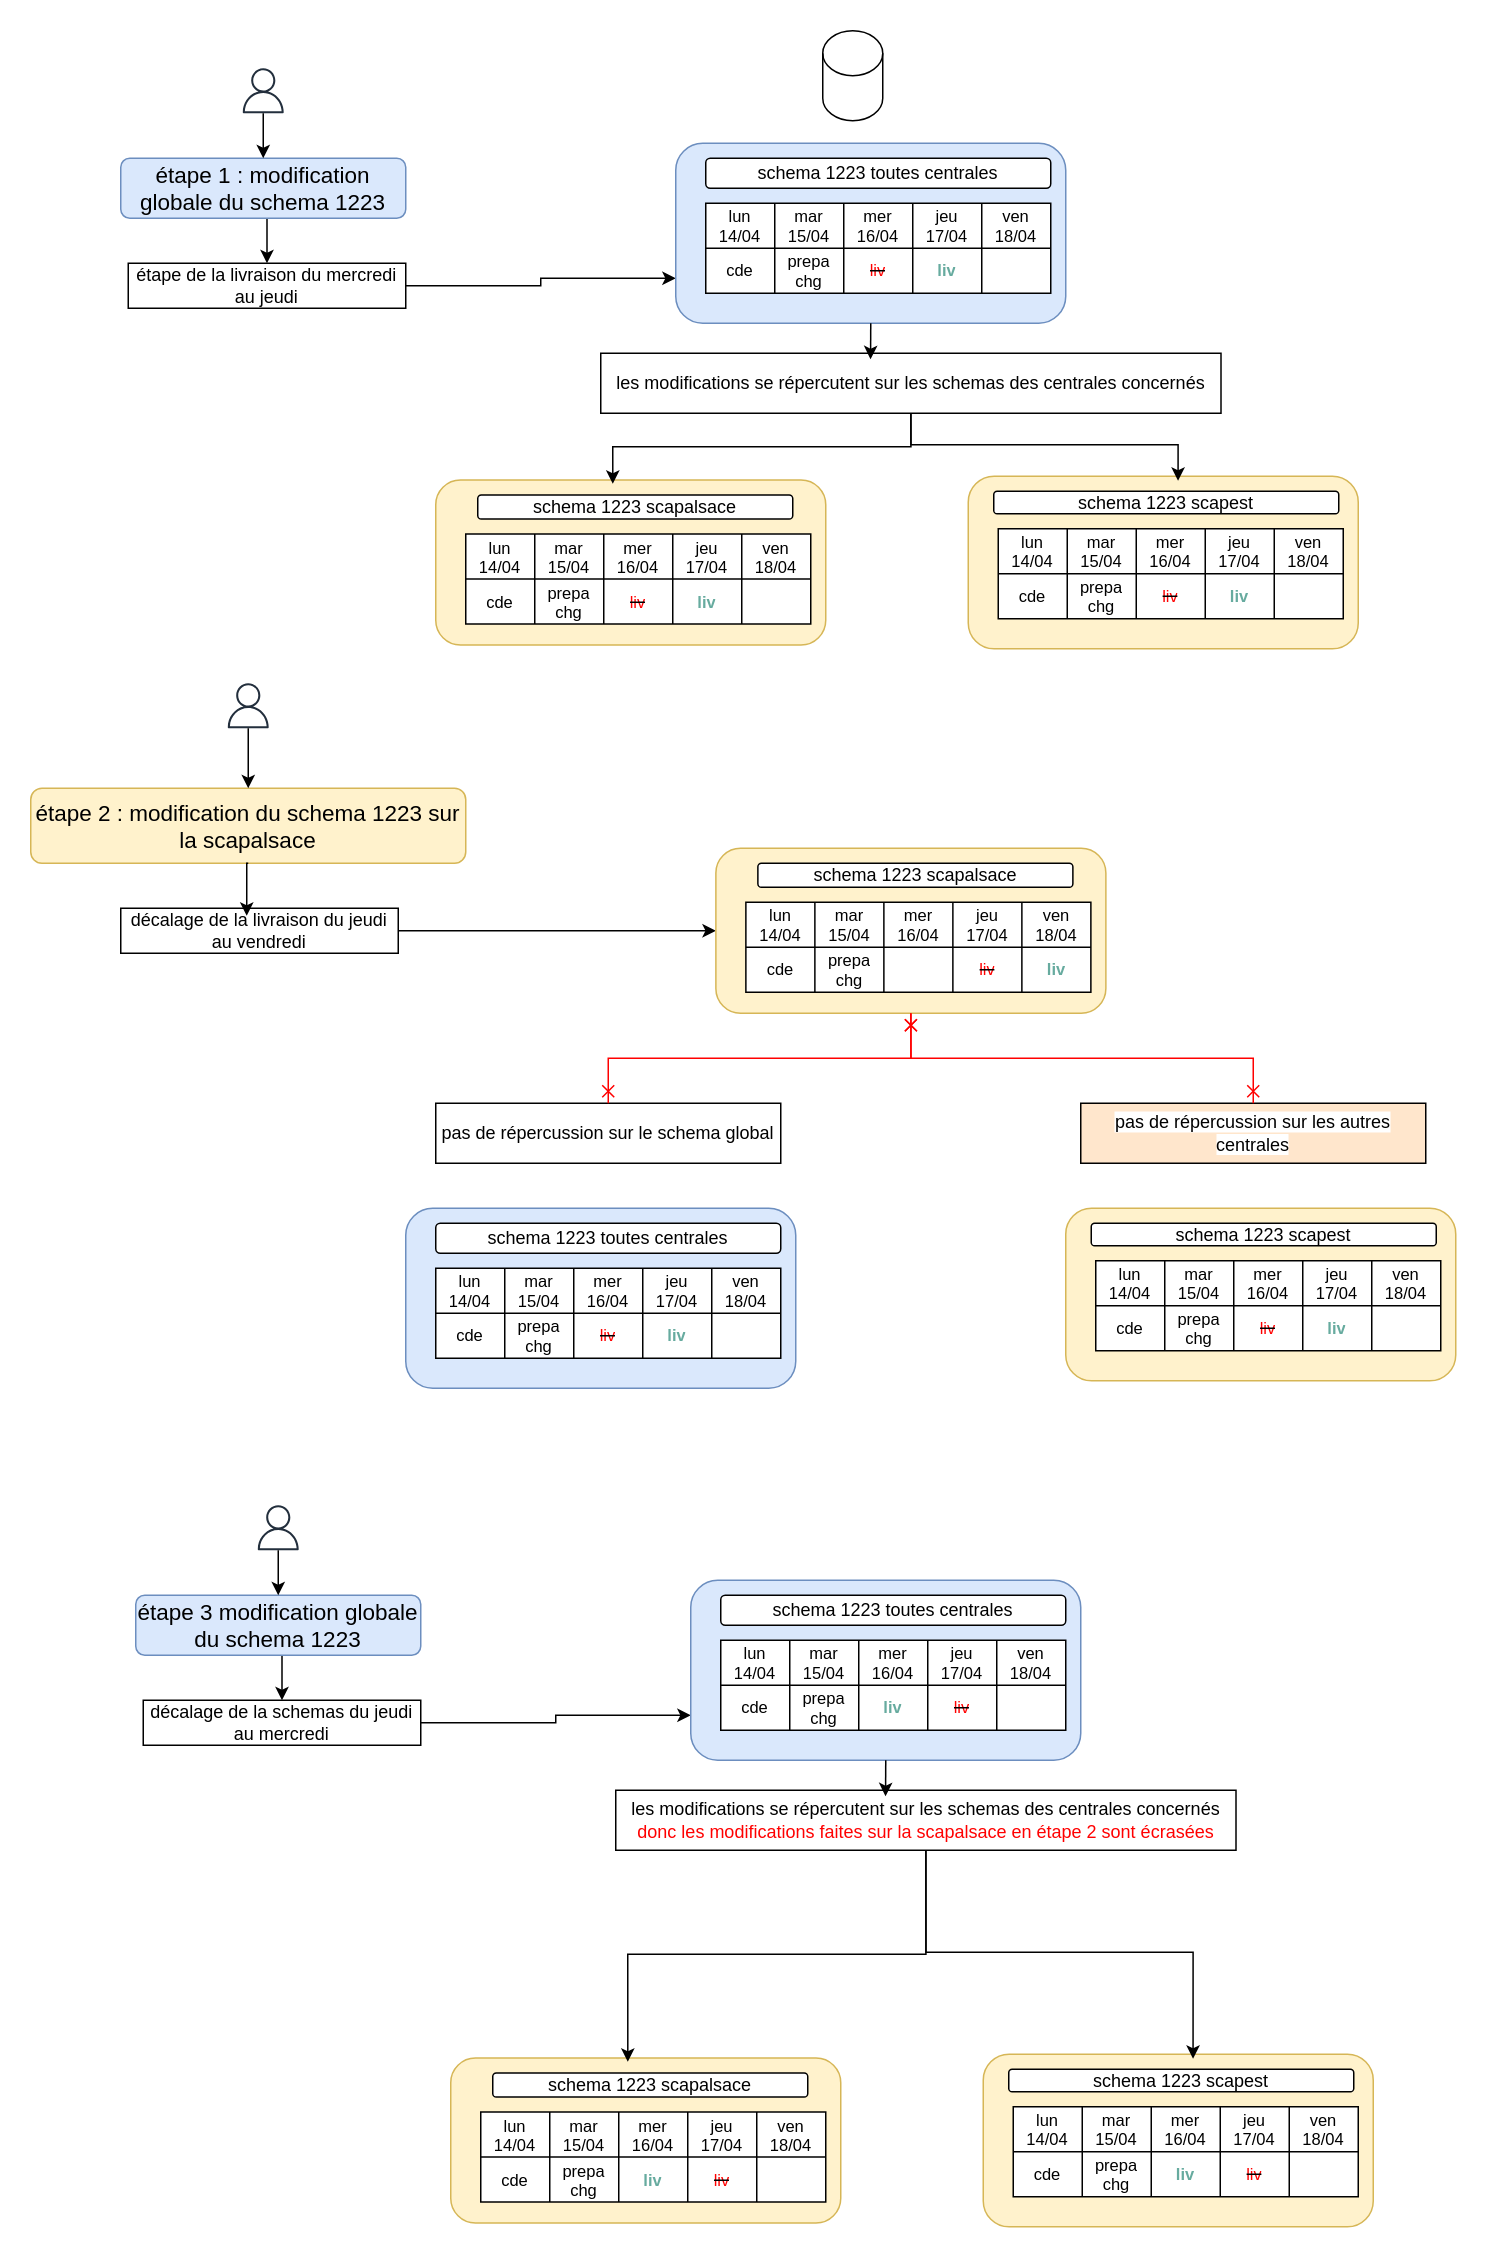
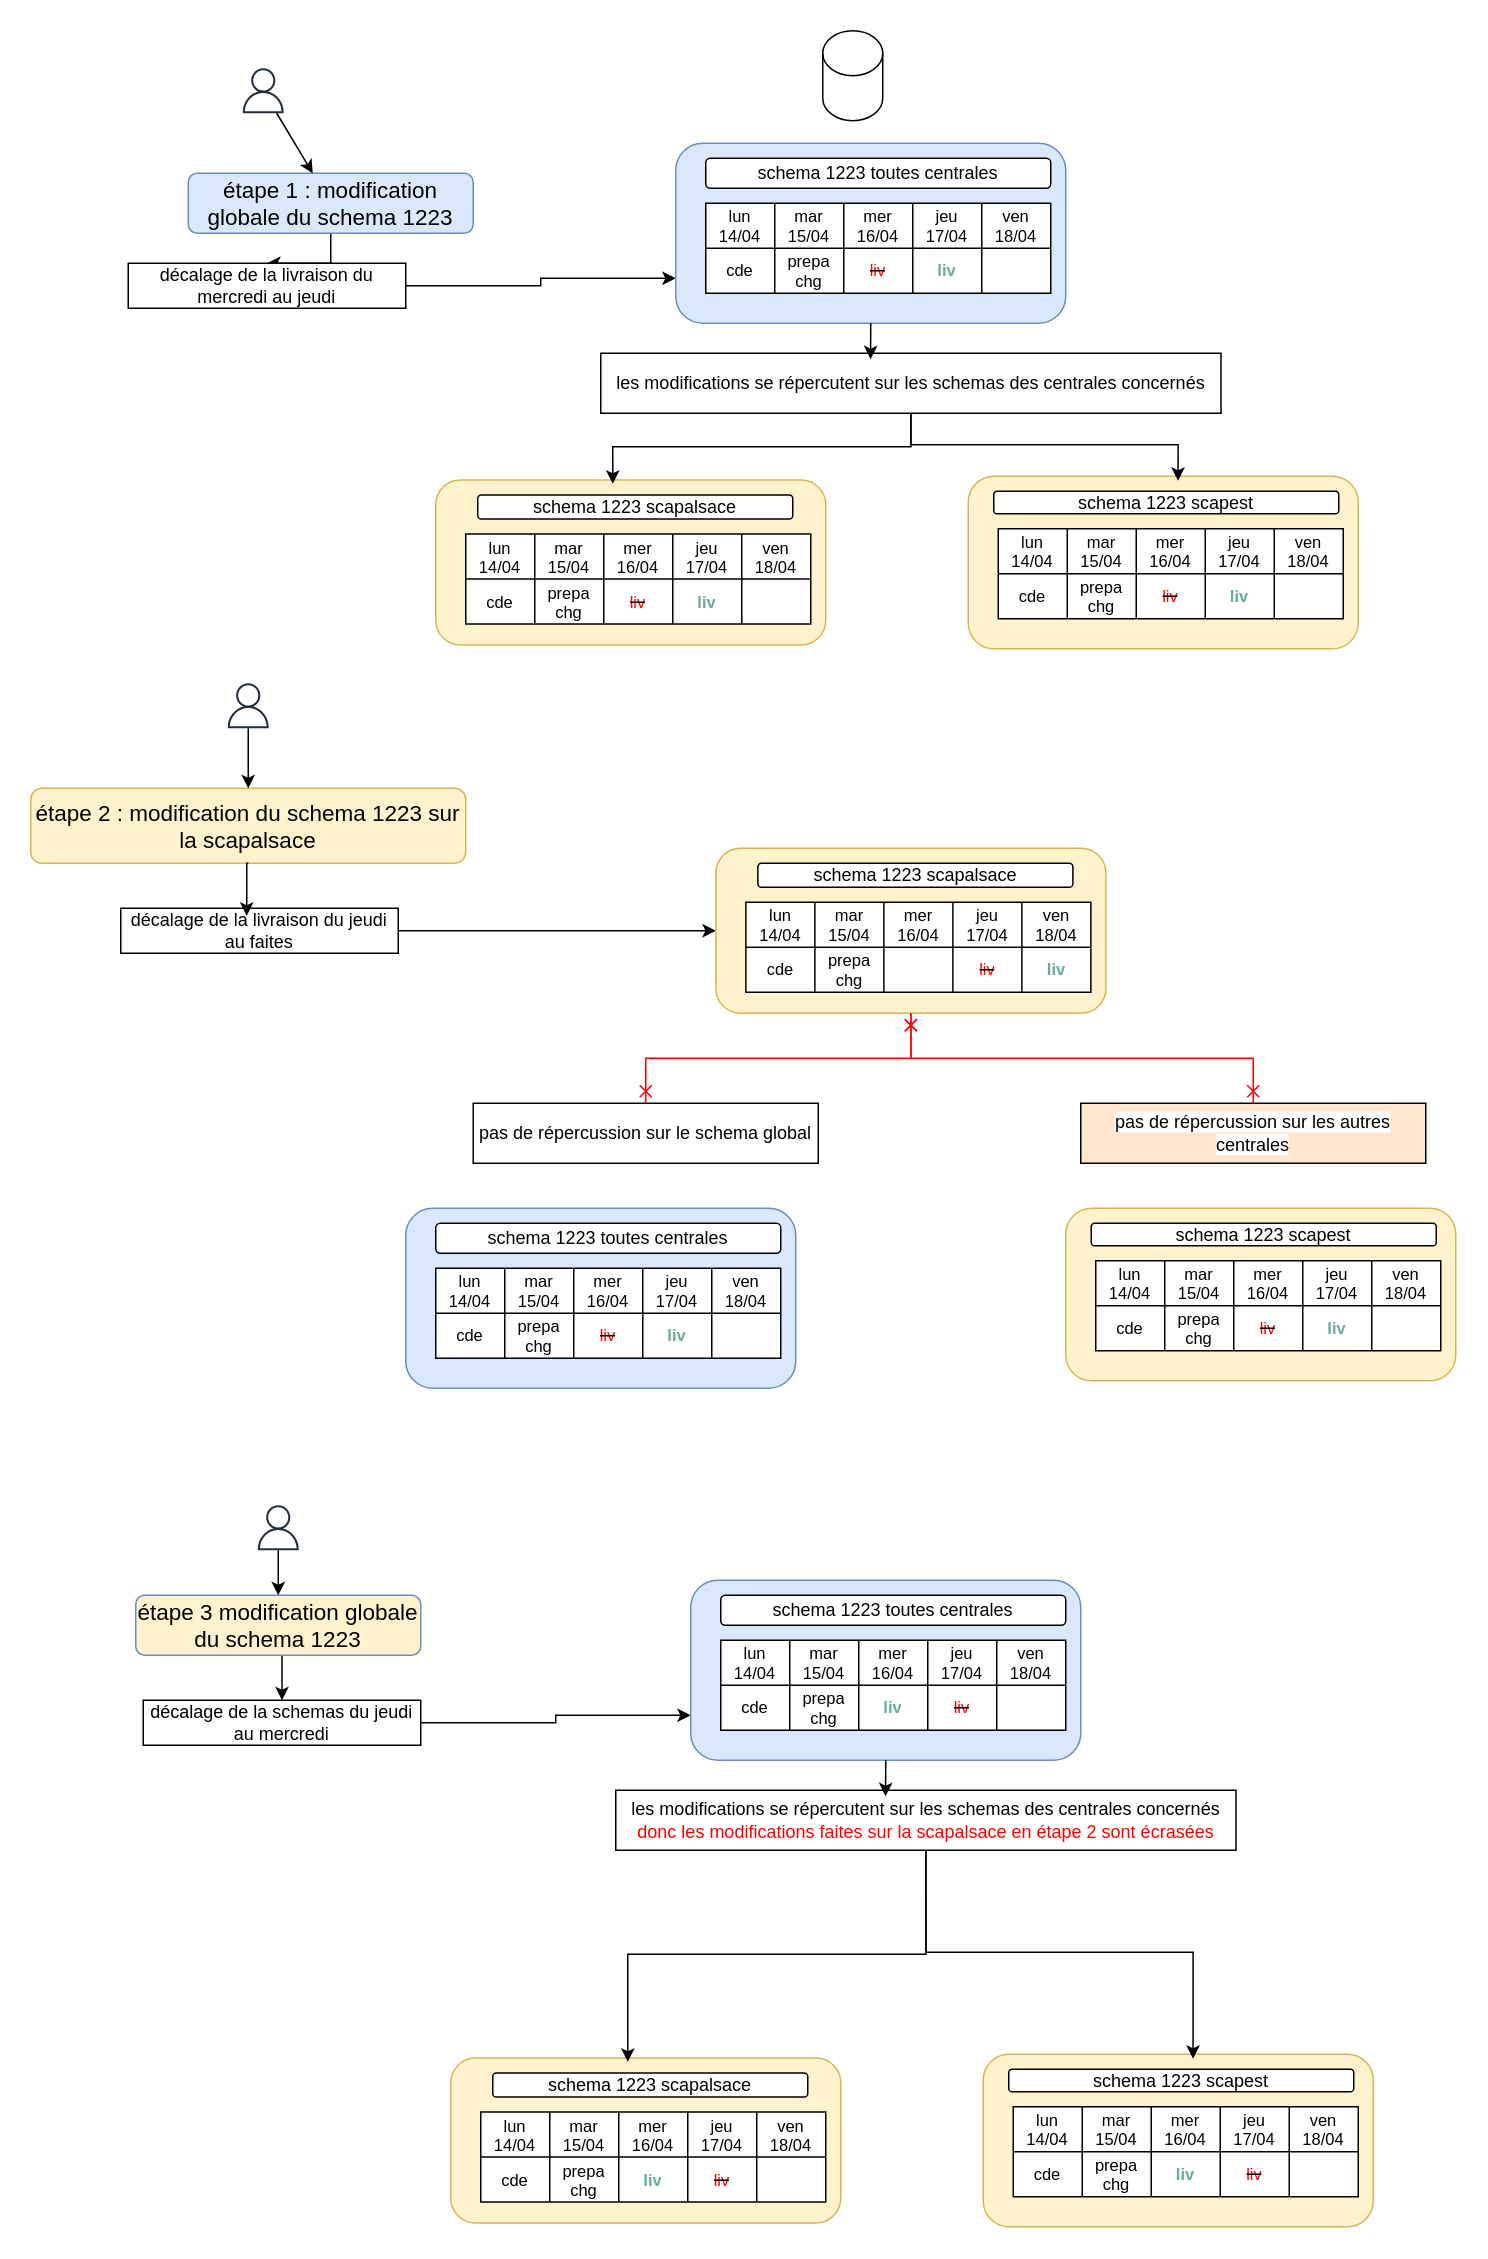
node "étape 1 : modification globale du schema 1223": moved (263, 188) -> (331, 203)
node "étape de la livraison du mercredi au jeudi": label "étape de la livraison du mercredi au jeudi" -> "décalage de la livraison du mercredi au jeudi"
node "décalage de la livraison du jeudi au vendredi": label "décalage de la livraison du jeudi au vendredi" -> "décalage de la livraison du jeudi au faites"
node "pas de répercussion sur le schema global": moved (608, 1133) -> (646, 1133)
node "étape 3 modification globale du schema 1223": fillcolor #dae8fc -> #fff2cc
